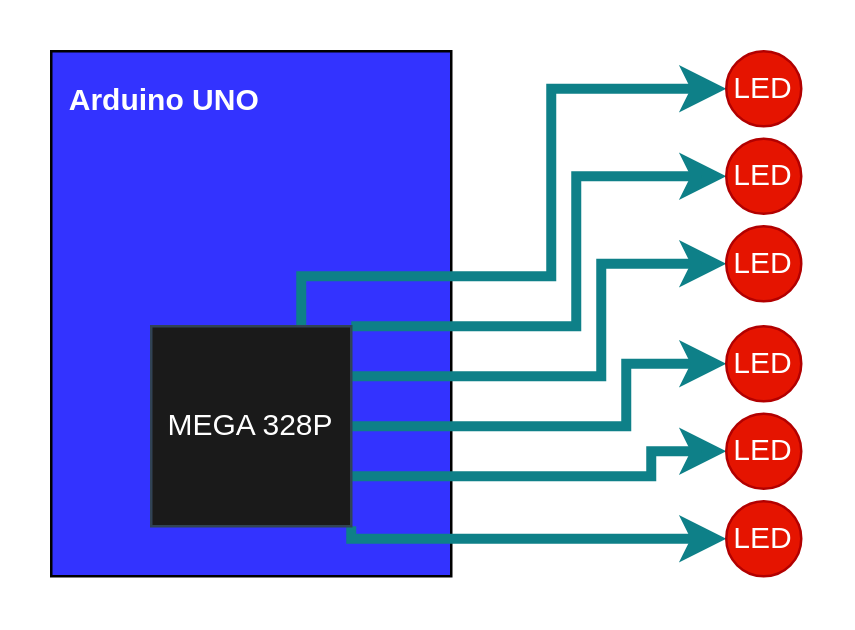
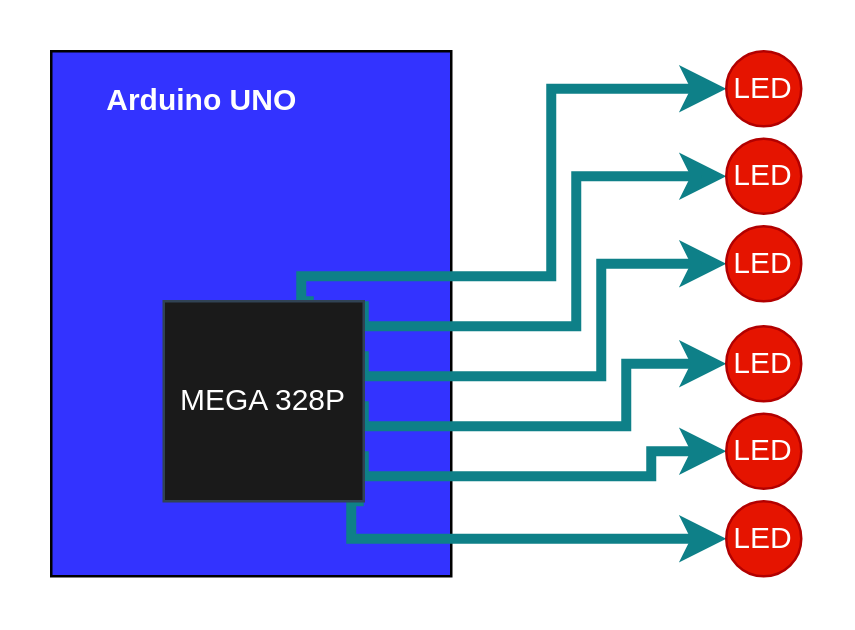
node "Arduino UNO": moved (164, 101) -> (201, 101)
node "MEGA 328P": moved (251, 426) -> (264, 401)
